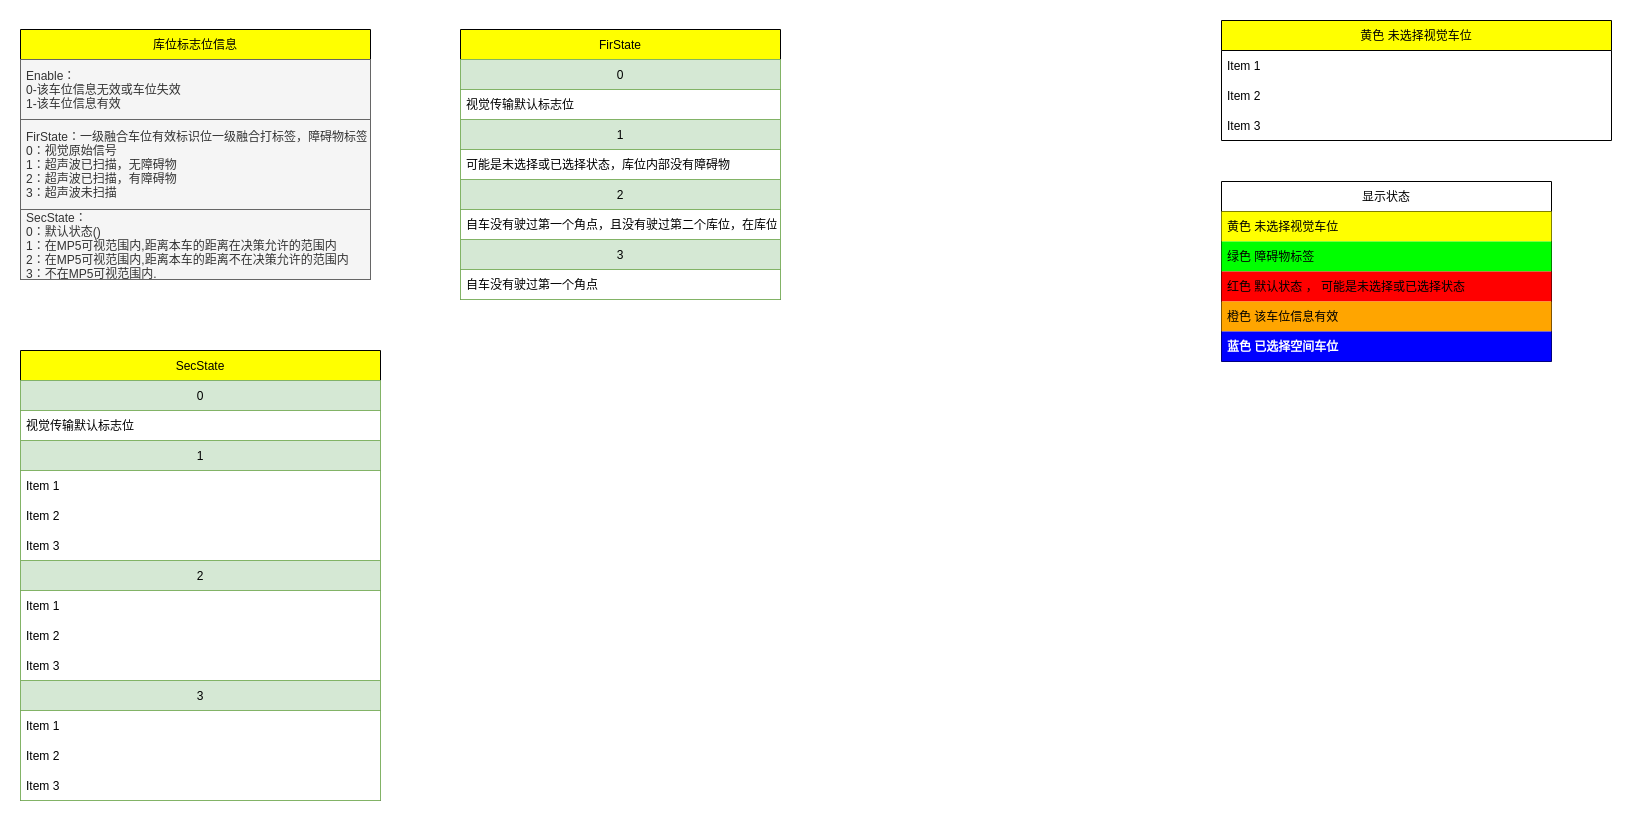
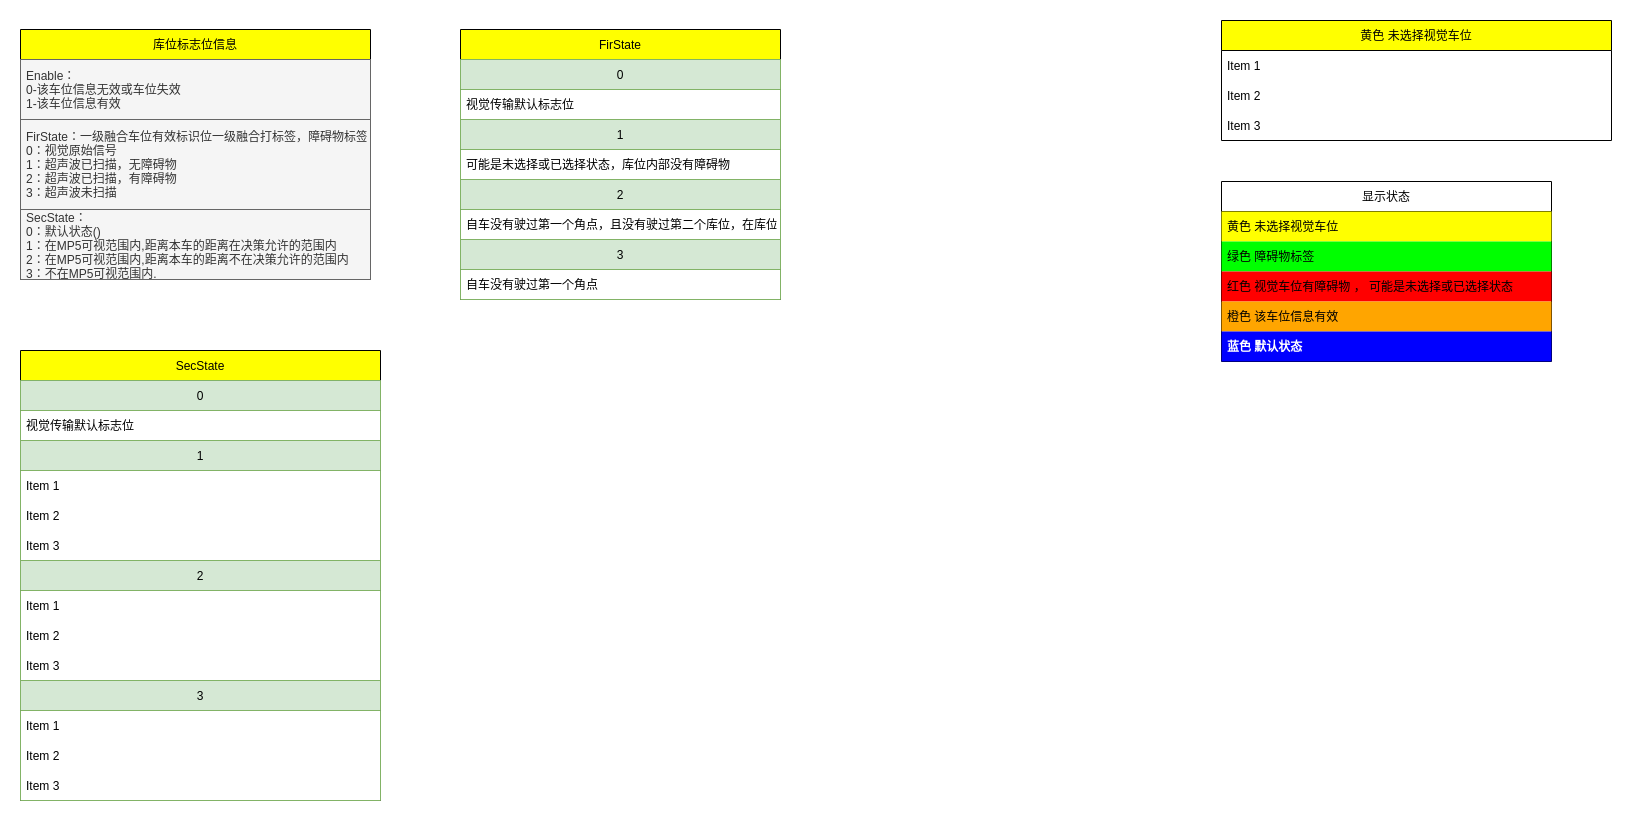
node "红色 默认状态 ， 可能是未选择或已选择状态": label "红色 默认状态 ， 可能是未选择或已选择状态" -> "红色 视觉车位有障碍物 ， 可能是未选择或已选择状态"
node "蓝色 已选择空间车位": label "蓝色 已选择空间车位" -> "蓝色 默认状态"
